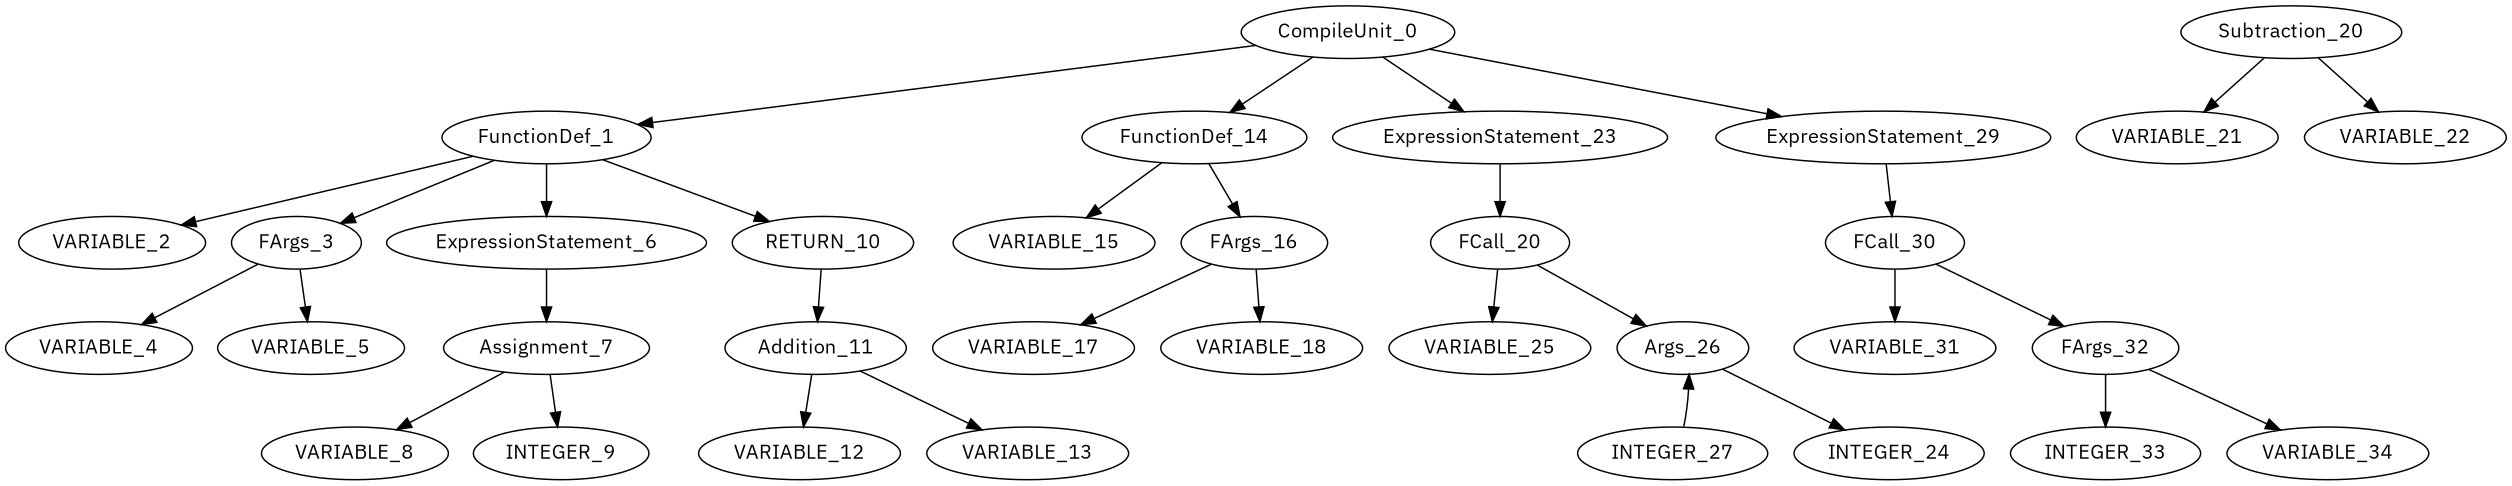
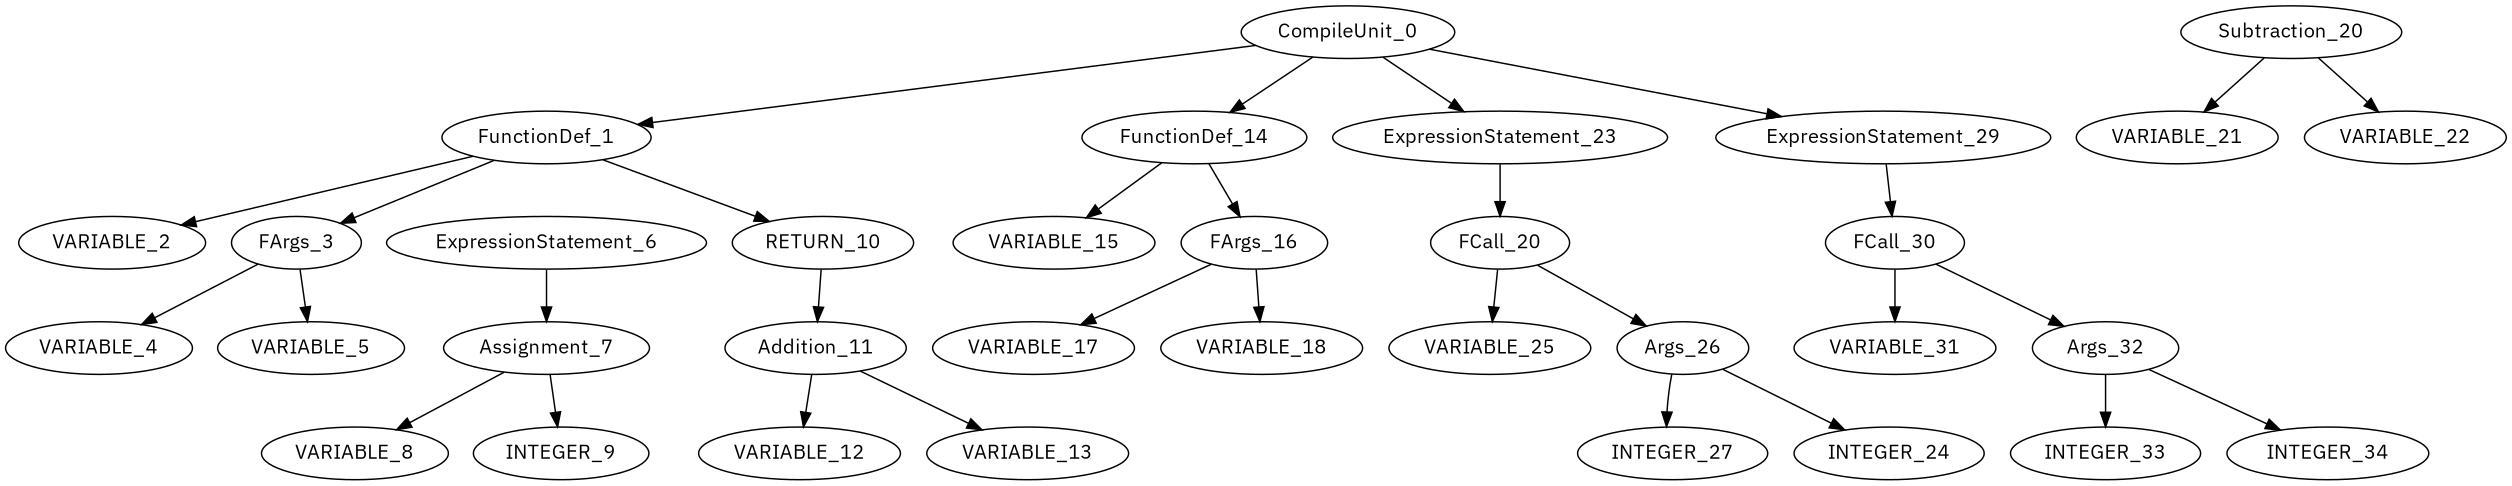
edge "FunctionDef_1" -> "ExpressionStatement_6": removed
node "FArgs_32": label "FArgs_32" -> "Args_32"
edge "INTEGER_27" -> "Args_26": reversed
node "VARIABLE_34": label "VARIABLE_34" -> "INTEGER_34"
